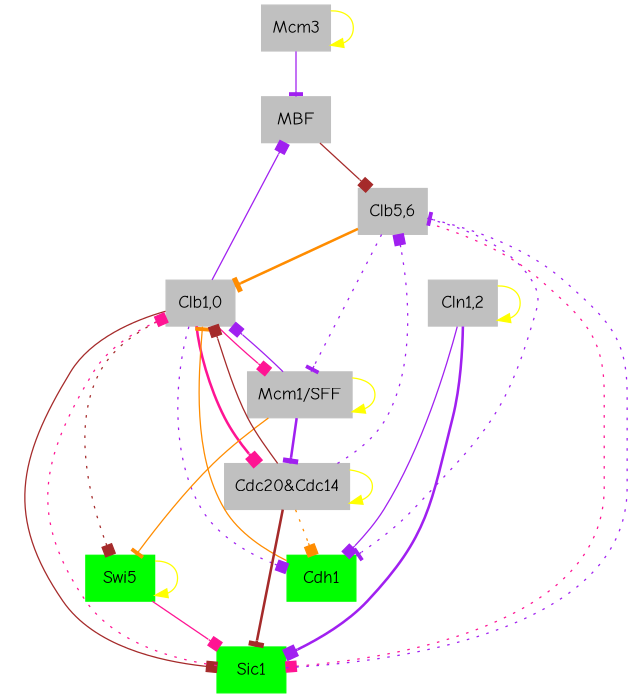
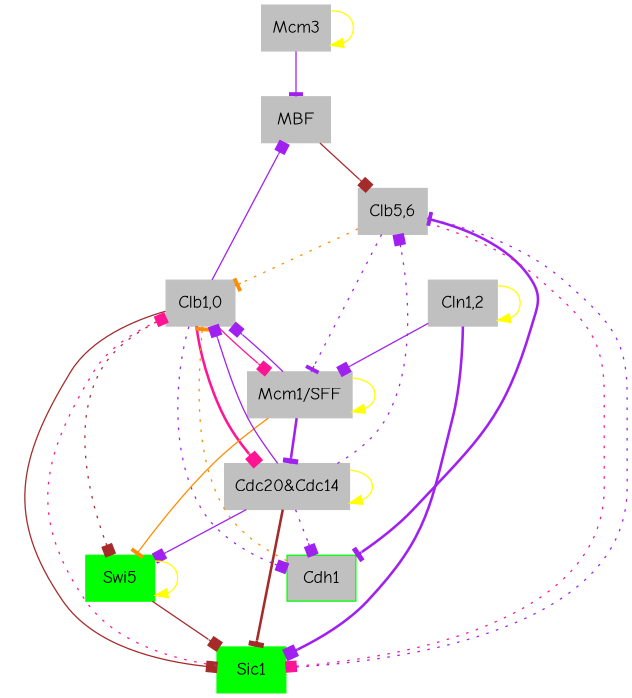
edge "Clb5,6" -> "Clb1,0": style bold -> dotted
edge "Clb5,6" -> "Cdh1": style dotted -> bold
edge "Cdc20&Cdc14" -> "Clb1,0": color brown -> purple
edge "Cln1,2" -> "Cdh1": now "Cln1,2" -> "Mcm1/SFF"
edge "Cdh1" -> "Clb1,0": style solid -> dotted
edge "Cdc20&Cdc14" -> "Cdh1": color darkorange -> purple
edge "Cdc20&Cdc14" -> "Swi5": added
node "Cdh1": fillcolor green -> gray
edge "Swi5" -> "Sic1": color deeppink -> brown
